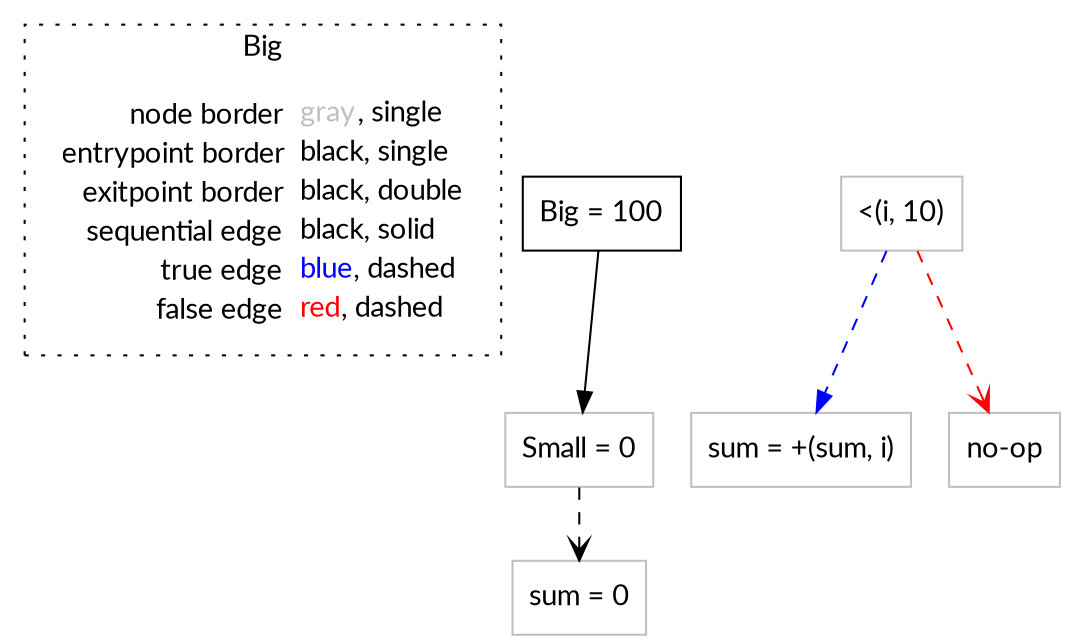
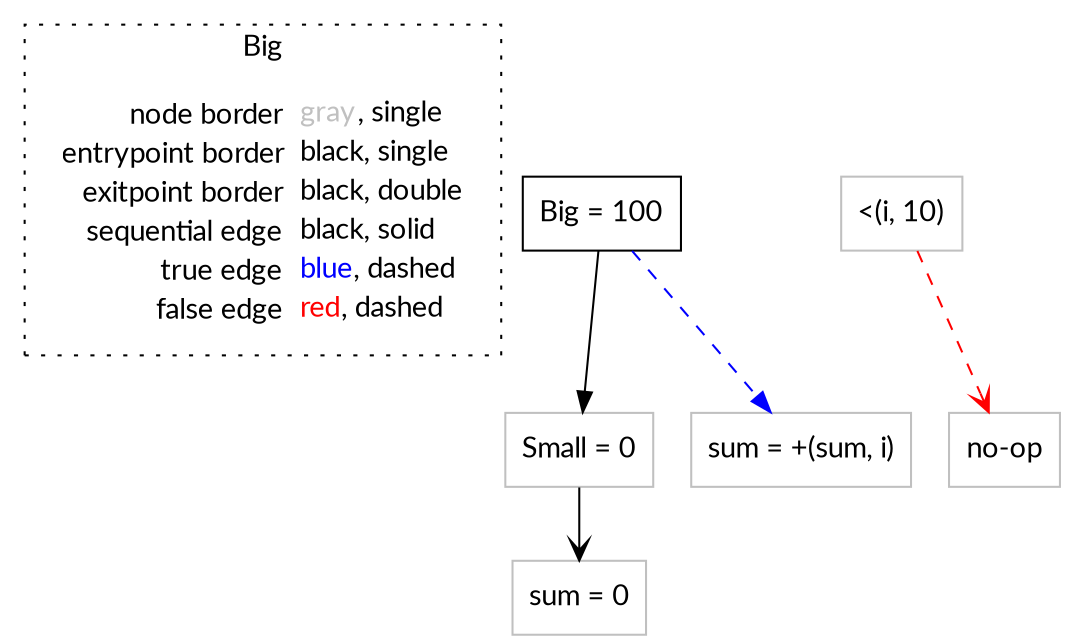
edge "<(i, 10)" -> "sum = +(sum, i)": now "Big = 100" -> "sum = +(sum, i)"
edge "Small = 0" -> "sum = 0": style dashed -> solid
